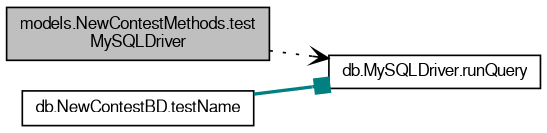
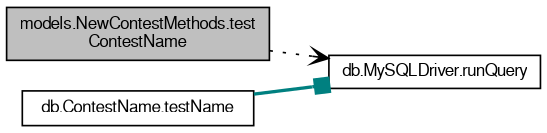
node "models.NewContestMethods.test MySQLDriver": label "models.NewContestMethods.test MySQLDriver" -> "models.NewContestMethods.test ContestName"
node "db.NewContestBD.testName": label "db.NewContestBD.testName" -> "db.ContestName.testName"
